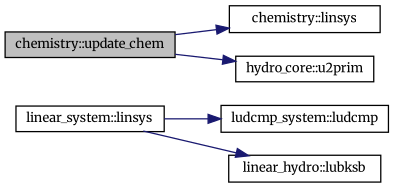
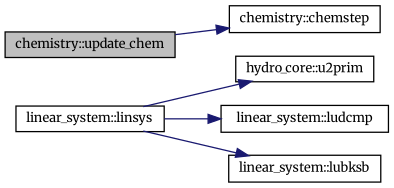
node "chemistry::linsys": label "chemistry::linsys" -> "chemistry::chemstep"
edge "chemistry::update_chem" -> "hydro_core::u2prim": now "linear_system::linsys" -> "hydro_core::u2prim"
node "ludcmp_system::ludcmp": label "ludcmp_system::ludcmp" -> "linear_system::ludcmp"
node "linear_hydro::lubksb": label "linear_hydro::lubksb" -> "linear_system::lubksb"
